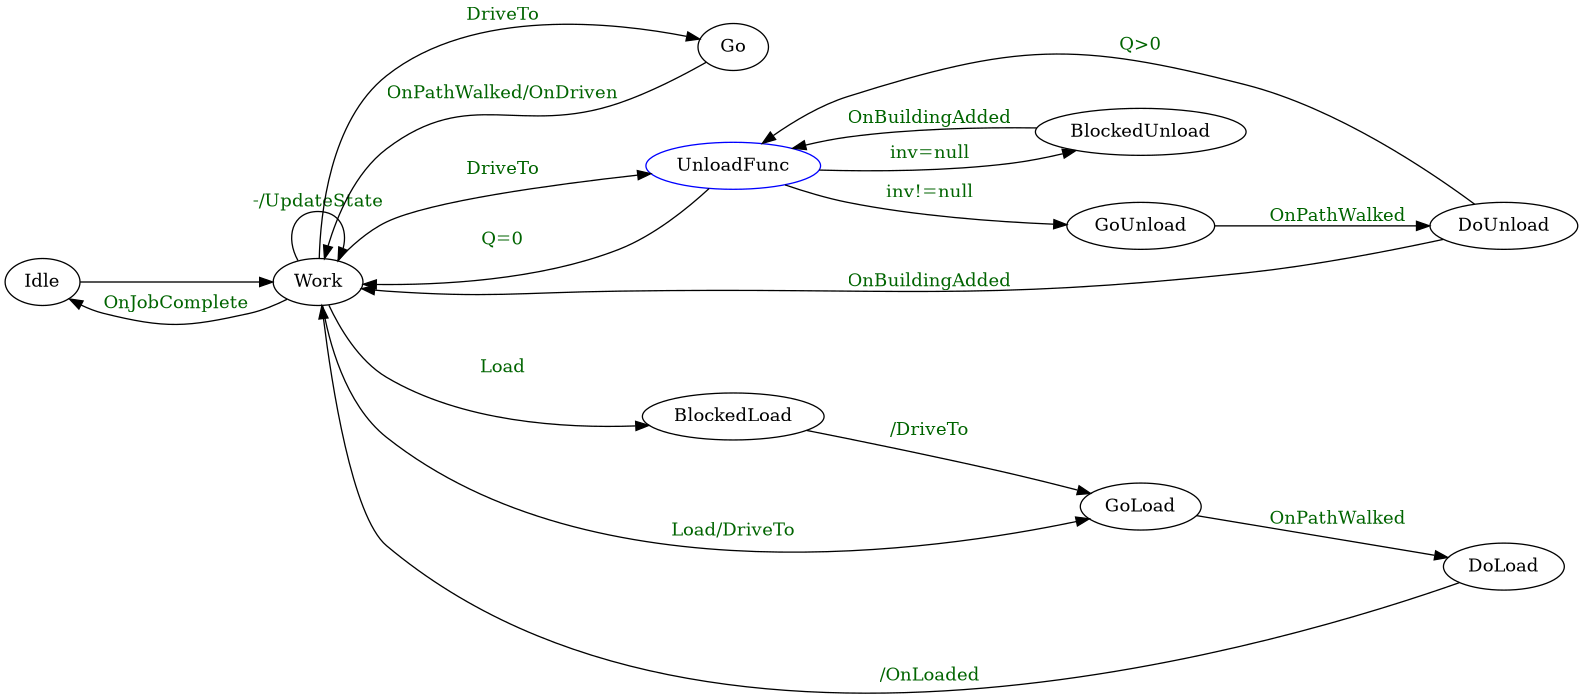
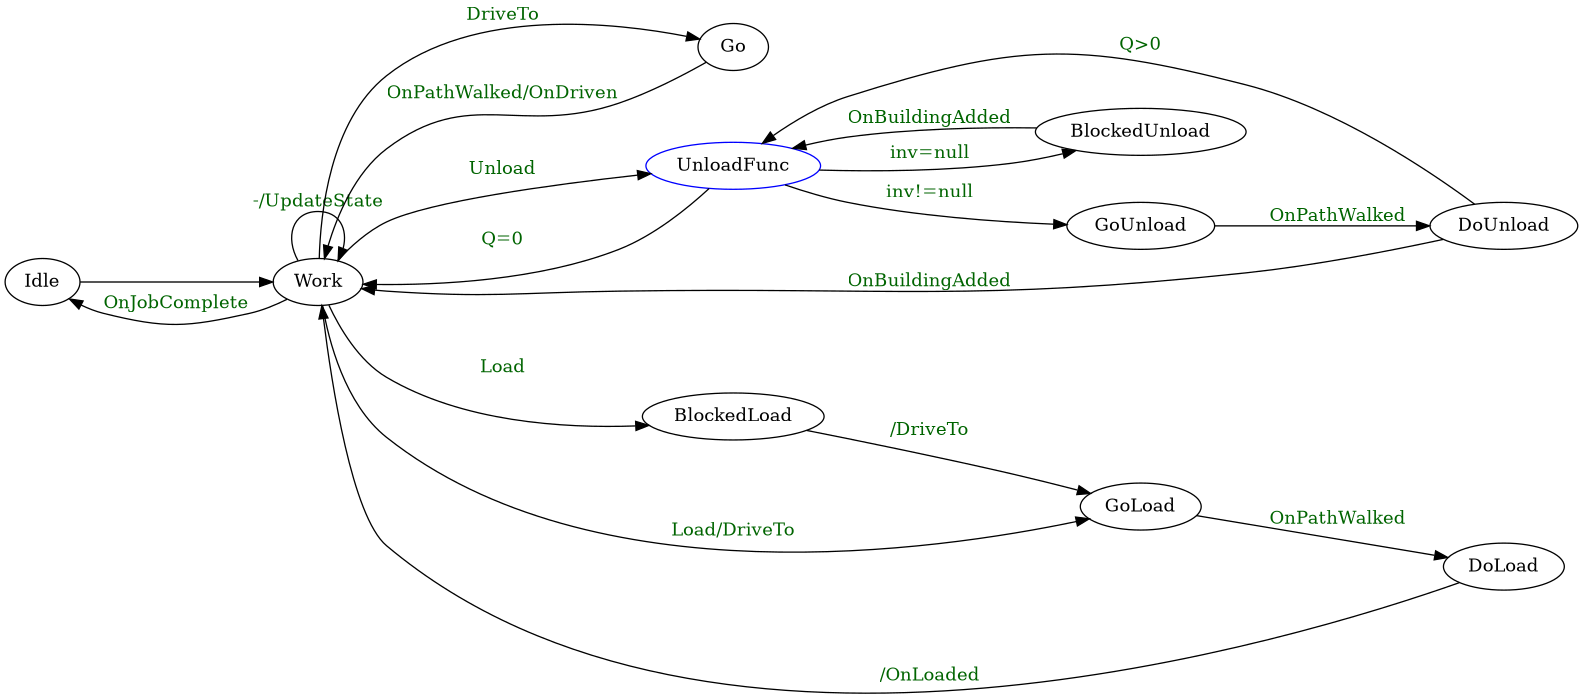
edge "Work" -> "UnloadFunc": label "DriveTo" -> "Unload"
